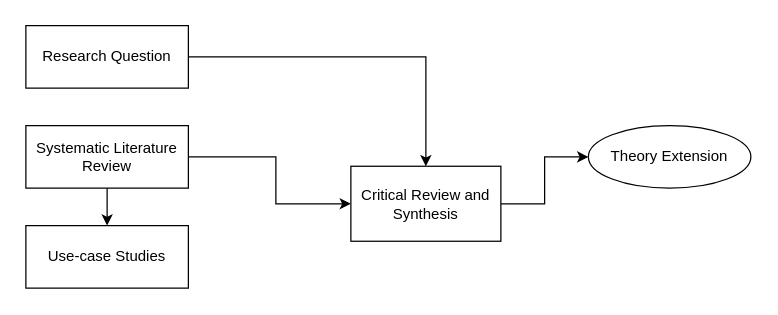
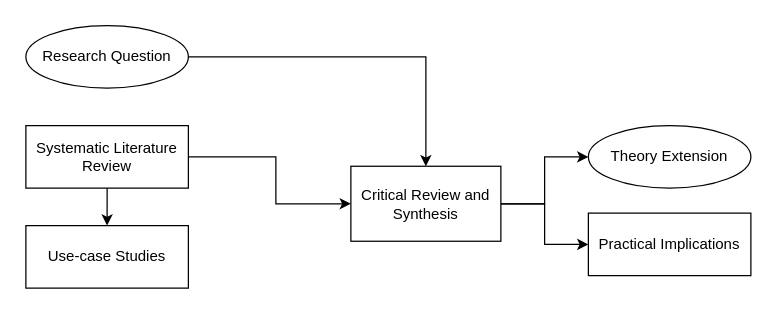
node "Research Question": shape rectangle -> ellipse
edge "Critical Review and Synthesis" -> "Practical Implications": added
node "Practical Implications": added
